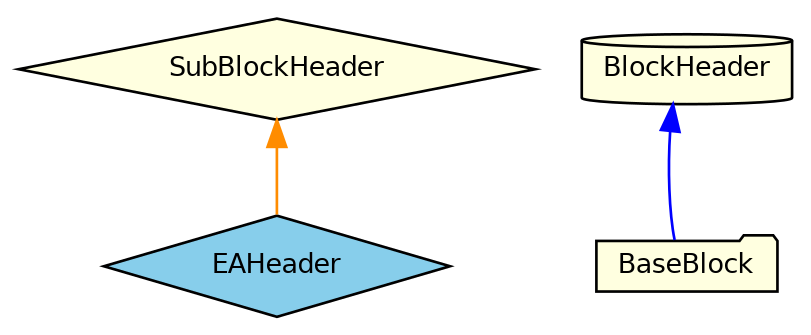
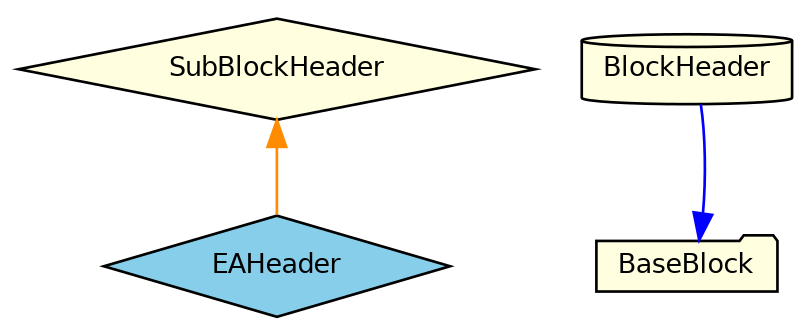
edge "BaseBlock" -> "BlockHeader": reversed
